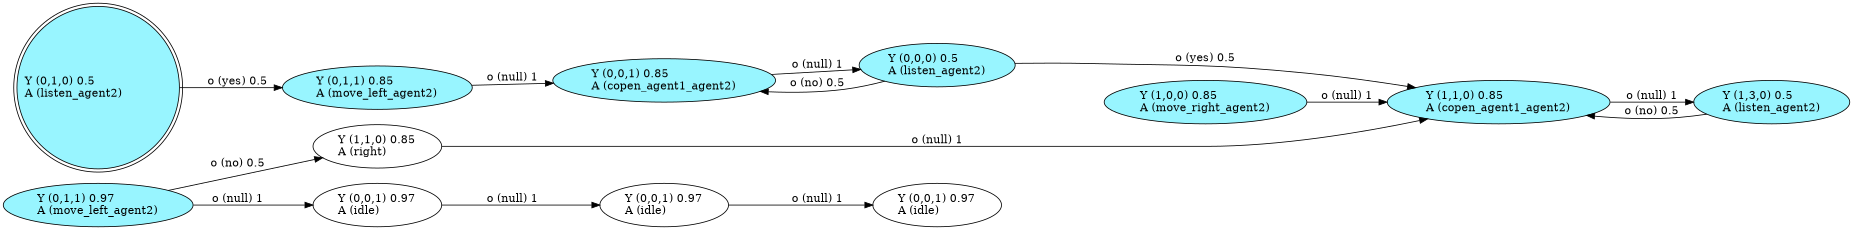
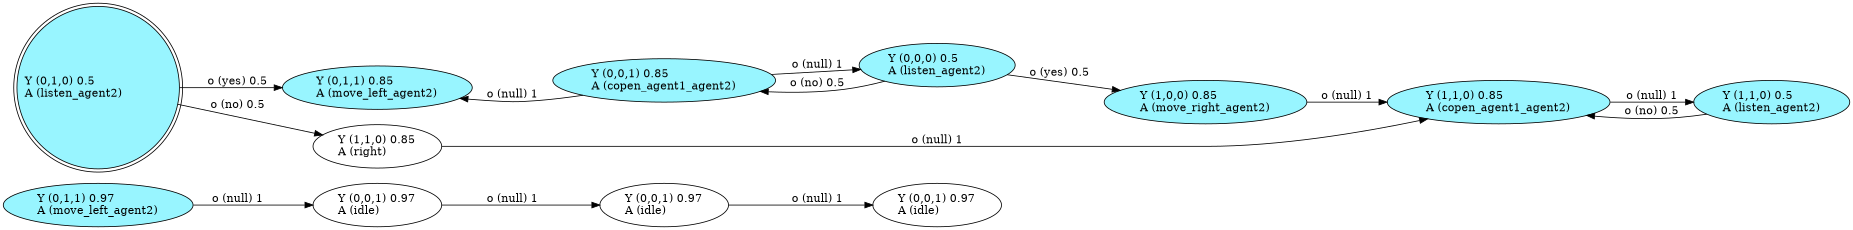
edge "Y (0,0,0) 0.5 A (listen_agent2)" -> "Y (1,1,0) 0.85 A (copen_agent1_agent2)": now "Y (0,0,0) 0.5 A (listen_agent2)" -> "Y (1,0,0) 0.85 A (move_right_agent2)"
edge "Y (0,1,1) 0.85 A (move_left_agent2)" -> "Y (0,0,1) 0.85 A (copen_agent1_agent2)": reversed
node "Y (1,3,0) 0.5 A (listen_agent2)": label "Y (1,3,0) 0.5 A (listen_agent2)" -> "Y (1,1,0) 0.5 A (listen_agent2)"
edge "Y (0,1,1) 0.97 A (move_left_agent2)" -> "Y (1,1,0) 0.85 A (right)": now "Y (0,1,0) 0.5 A (listen_agent2)" -> "Y (1,1,0) 0.85 A (right)"
